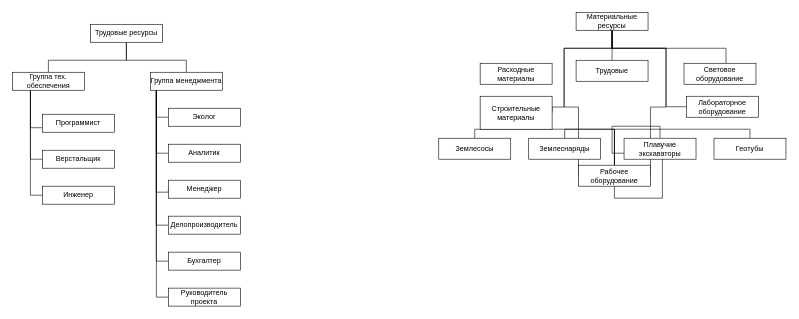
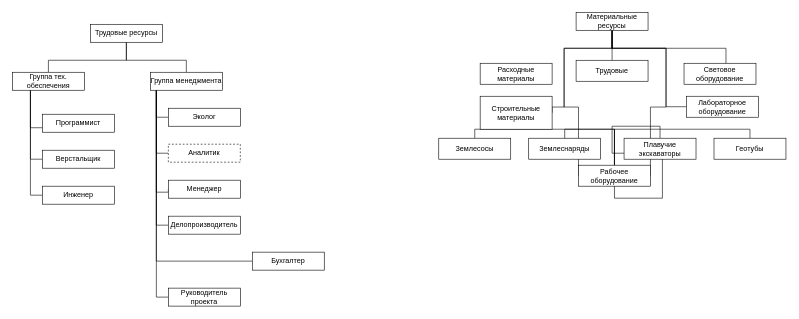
node "Аналитик": style solid -> dashed
node "Бухгалтер": moved (204, 261) -> (288, 261)
